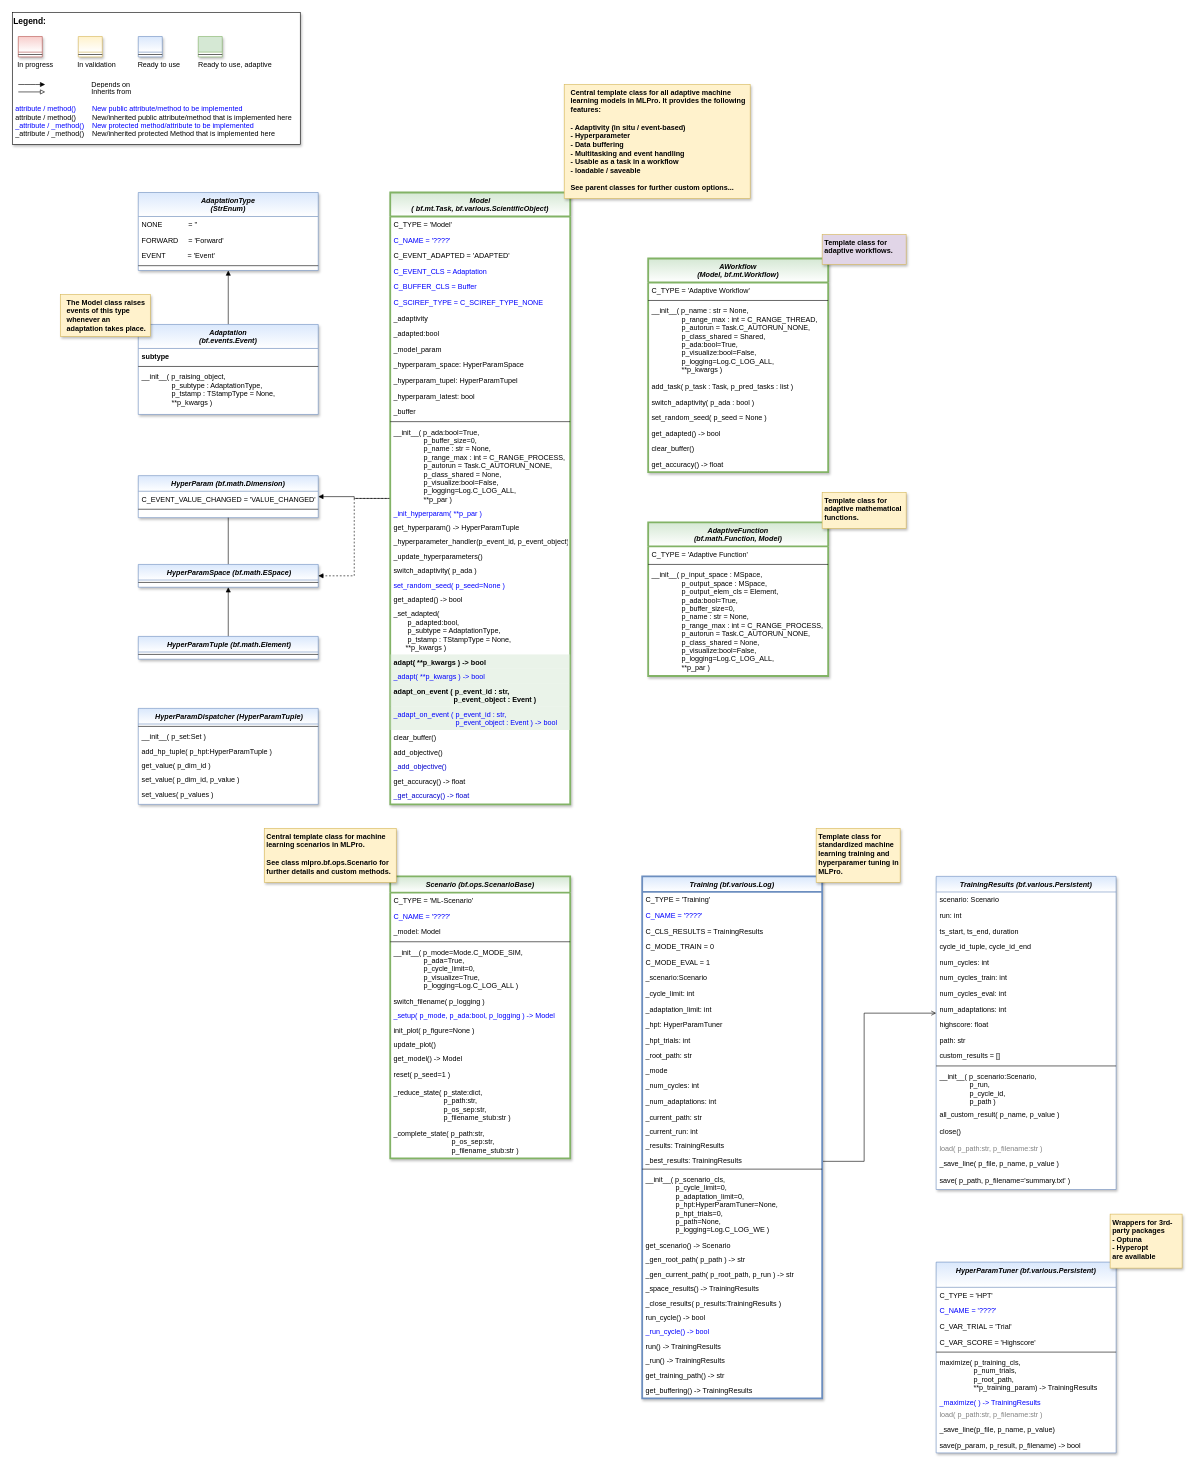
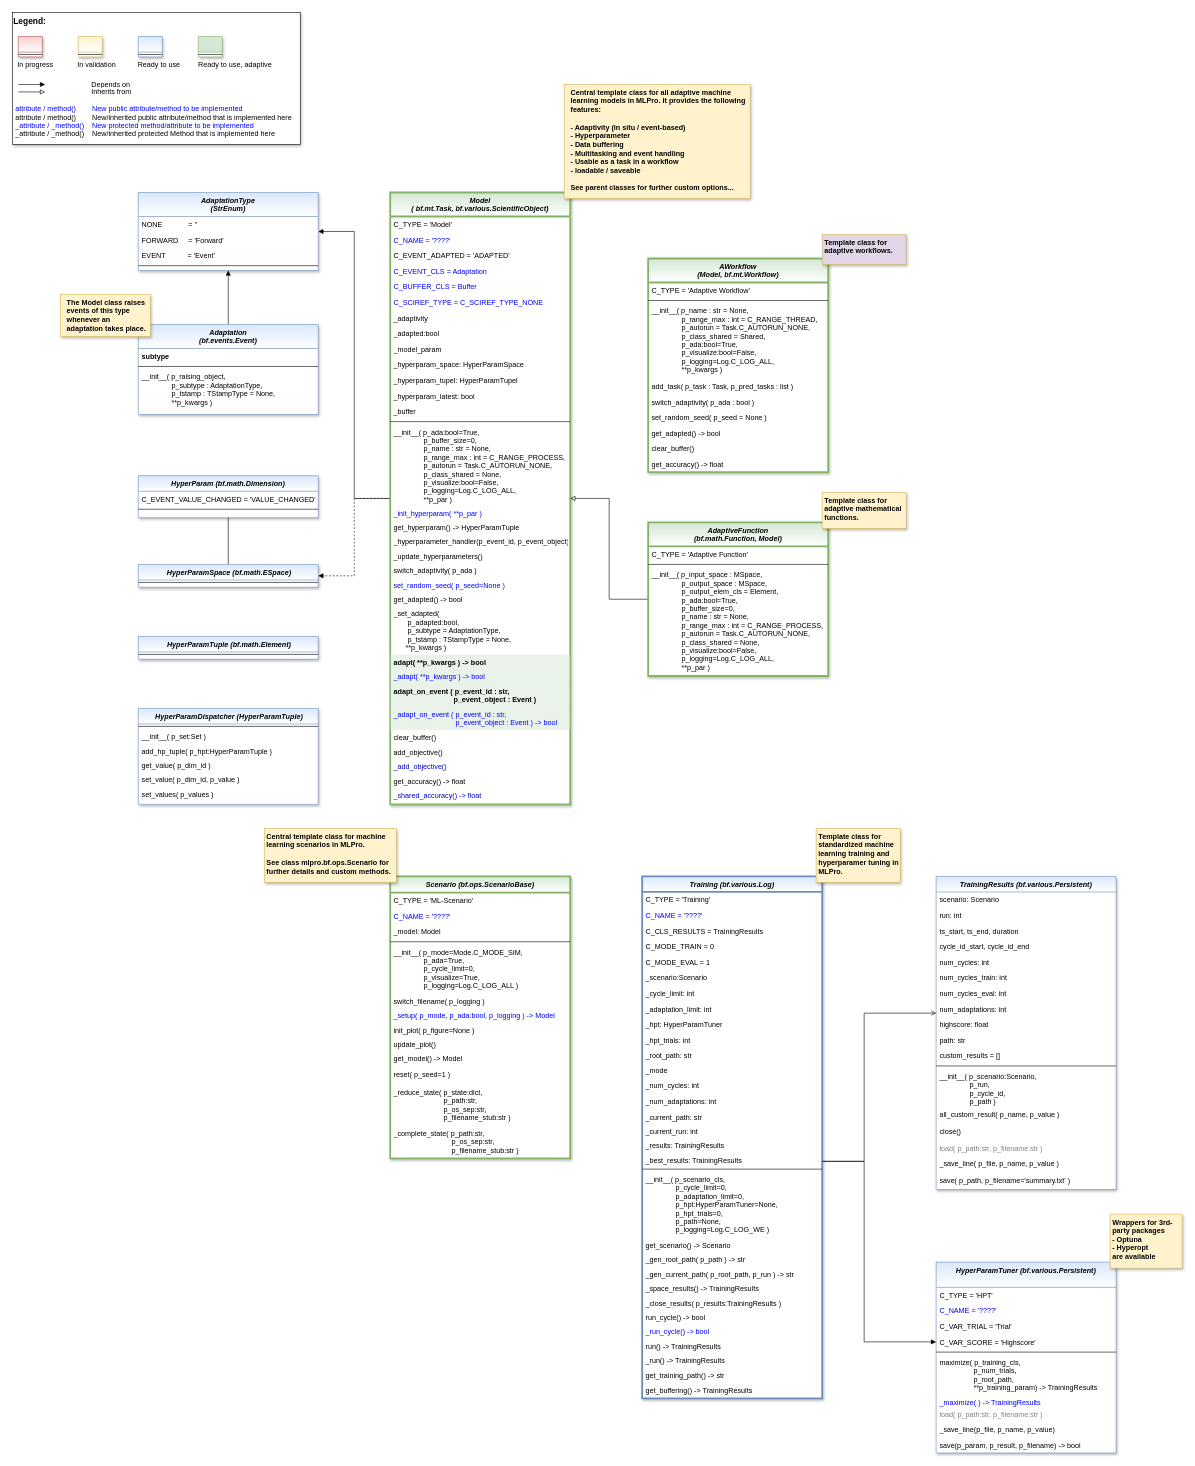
edge "Model ( bf.mt.Task, bf.various.ScientificObject)" -> "AdaptationType (StrEnum)": added
edge "Model ( bf.mt.Task, bf.various.ScientificObject)" -> "HyperParam (bf.math.Dimension)": removed
edge "AdaptiveFunction (bf.math.Function, Model)" -> "Model ( bf.mt.Task, bf.various.ScientificObject)": added
edge "HyperParamTuple (bf.math.Element)" -> "HyperParamSpace (bf.math.ESpace)": removed
node "_get_accuracy() -> float": label "_get_accuracy() -> float" -> "_shared_accuracy() -> float"
node "cycle_id_tuple, cycle_id_end": label "cycle_id_tuple, cycle_id_end" -> "cycle_id_start, cycle_id_end"
edge "_best_results: TrainingResults" -> "C_VAR_SCORE = 'Highscore'": added
